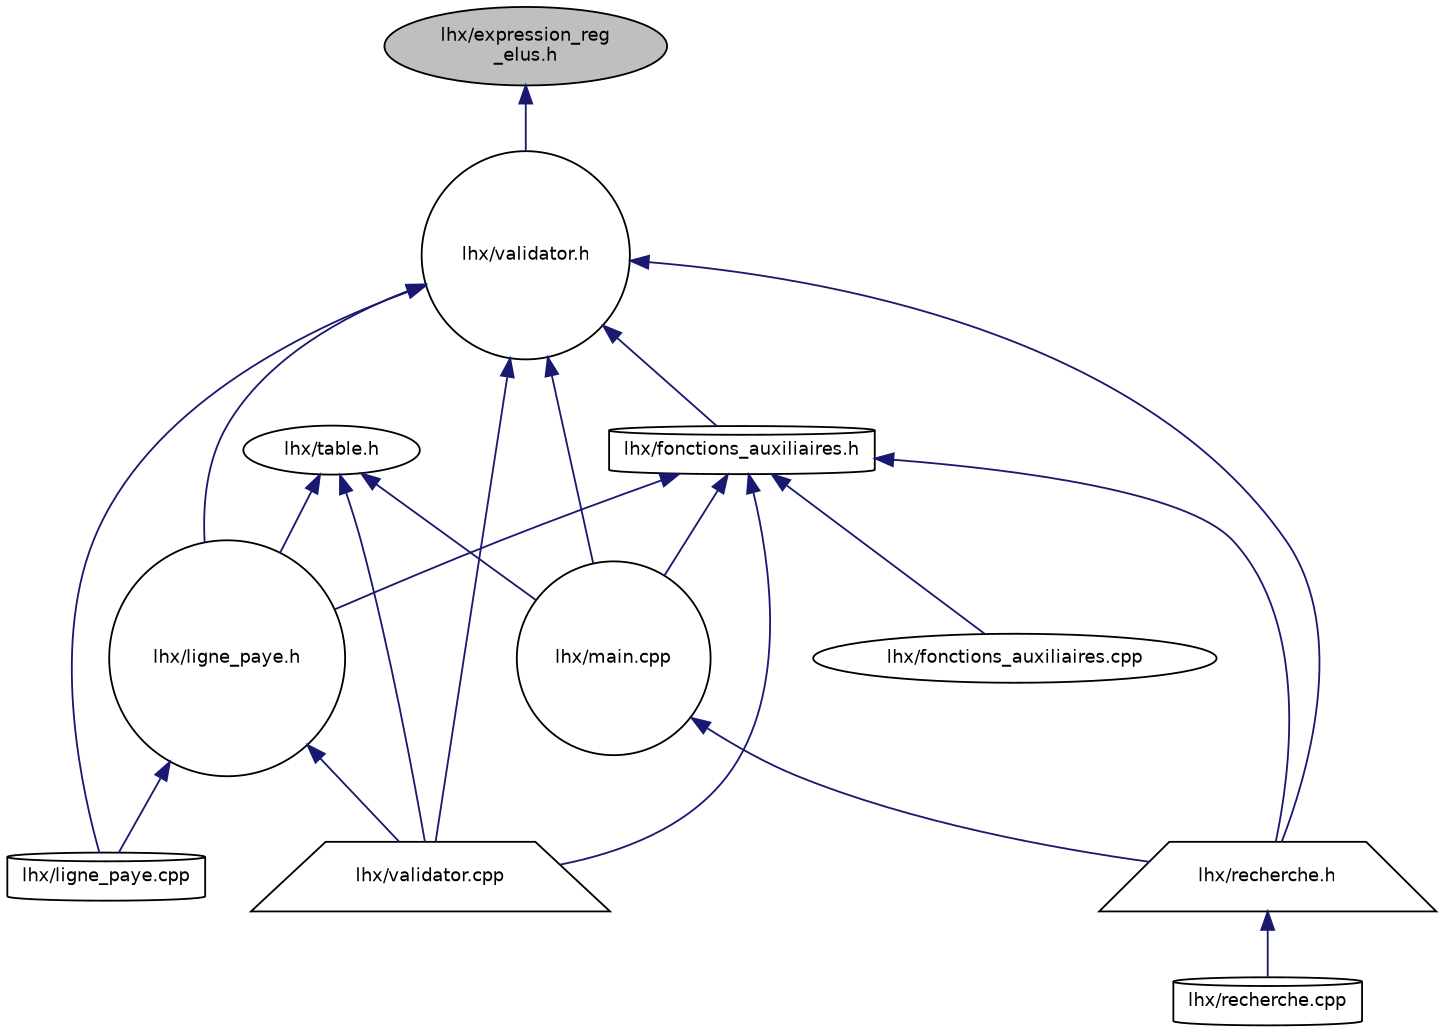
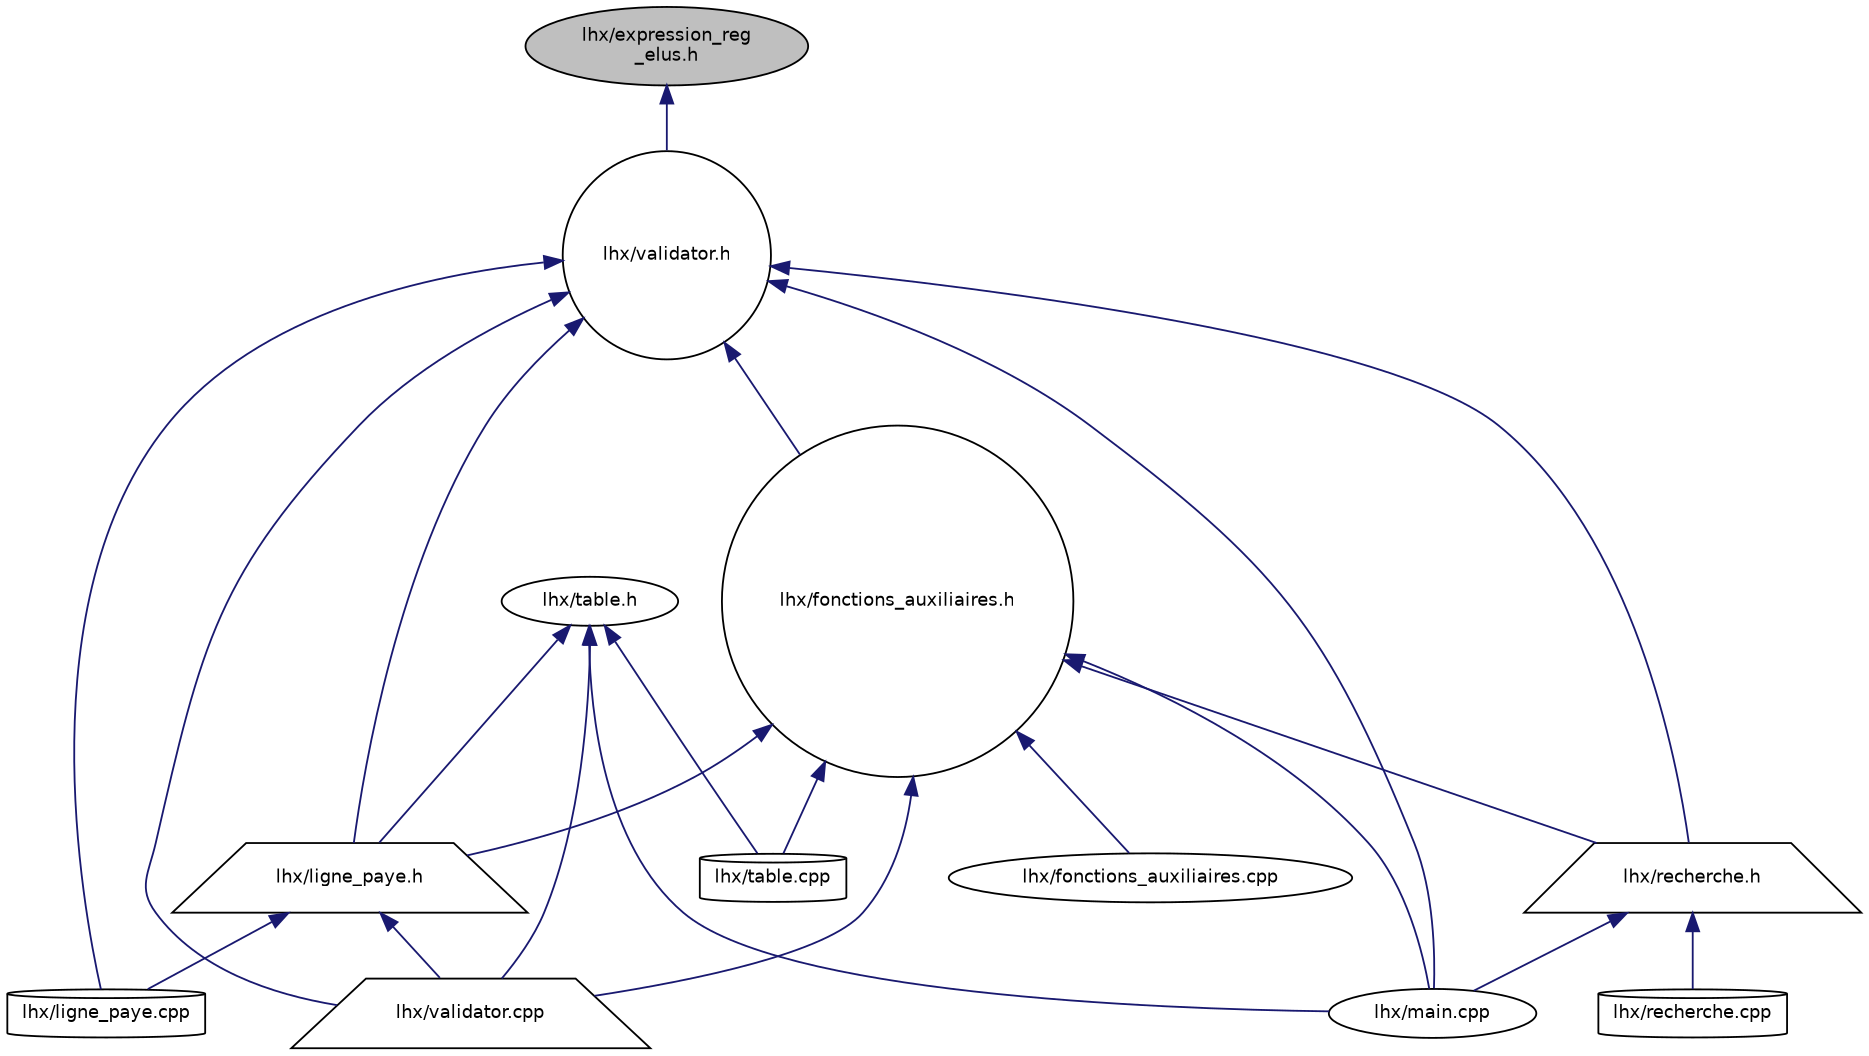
node "lhx/fonctions_auxiliaires.h": shape cylinder -> circle
node "lhx/ligne_paye.h": shape circle -> trapezium
node "lhx/main.cpp": shape circle -> ellipse
edge "lhx/recherche.h" -> "lhx/main.cpp": reversed
node "lhx/table.cpp": added
